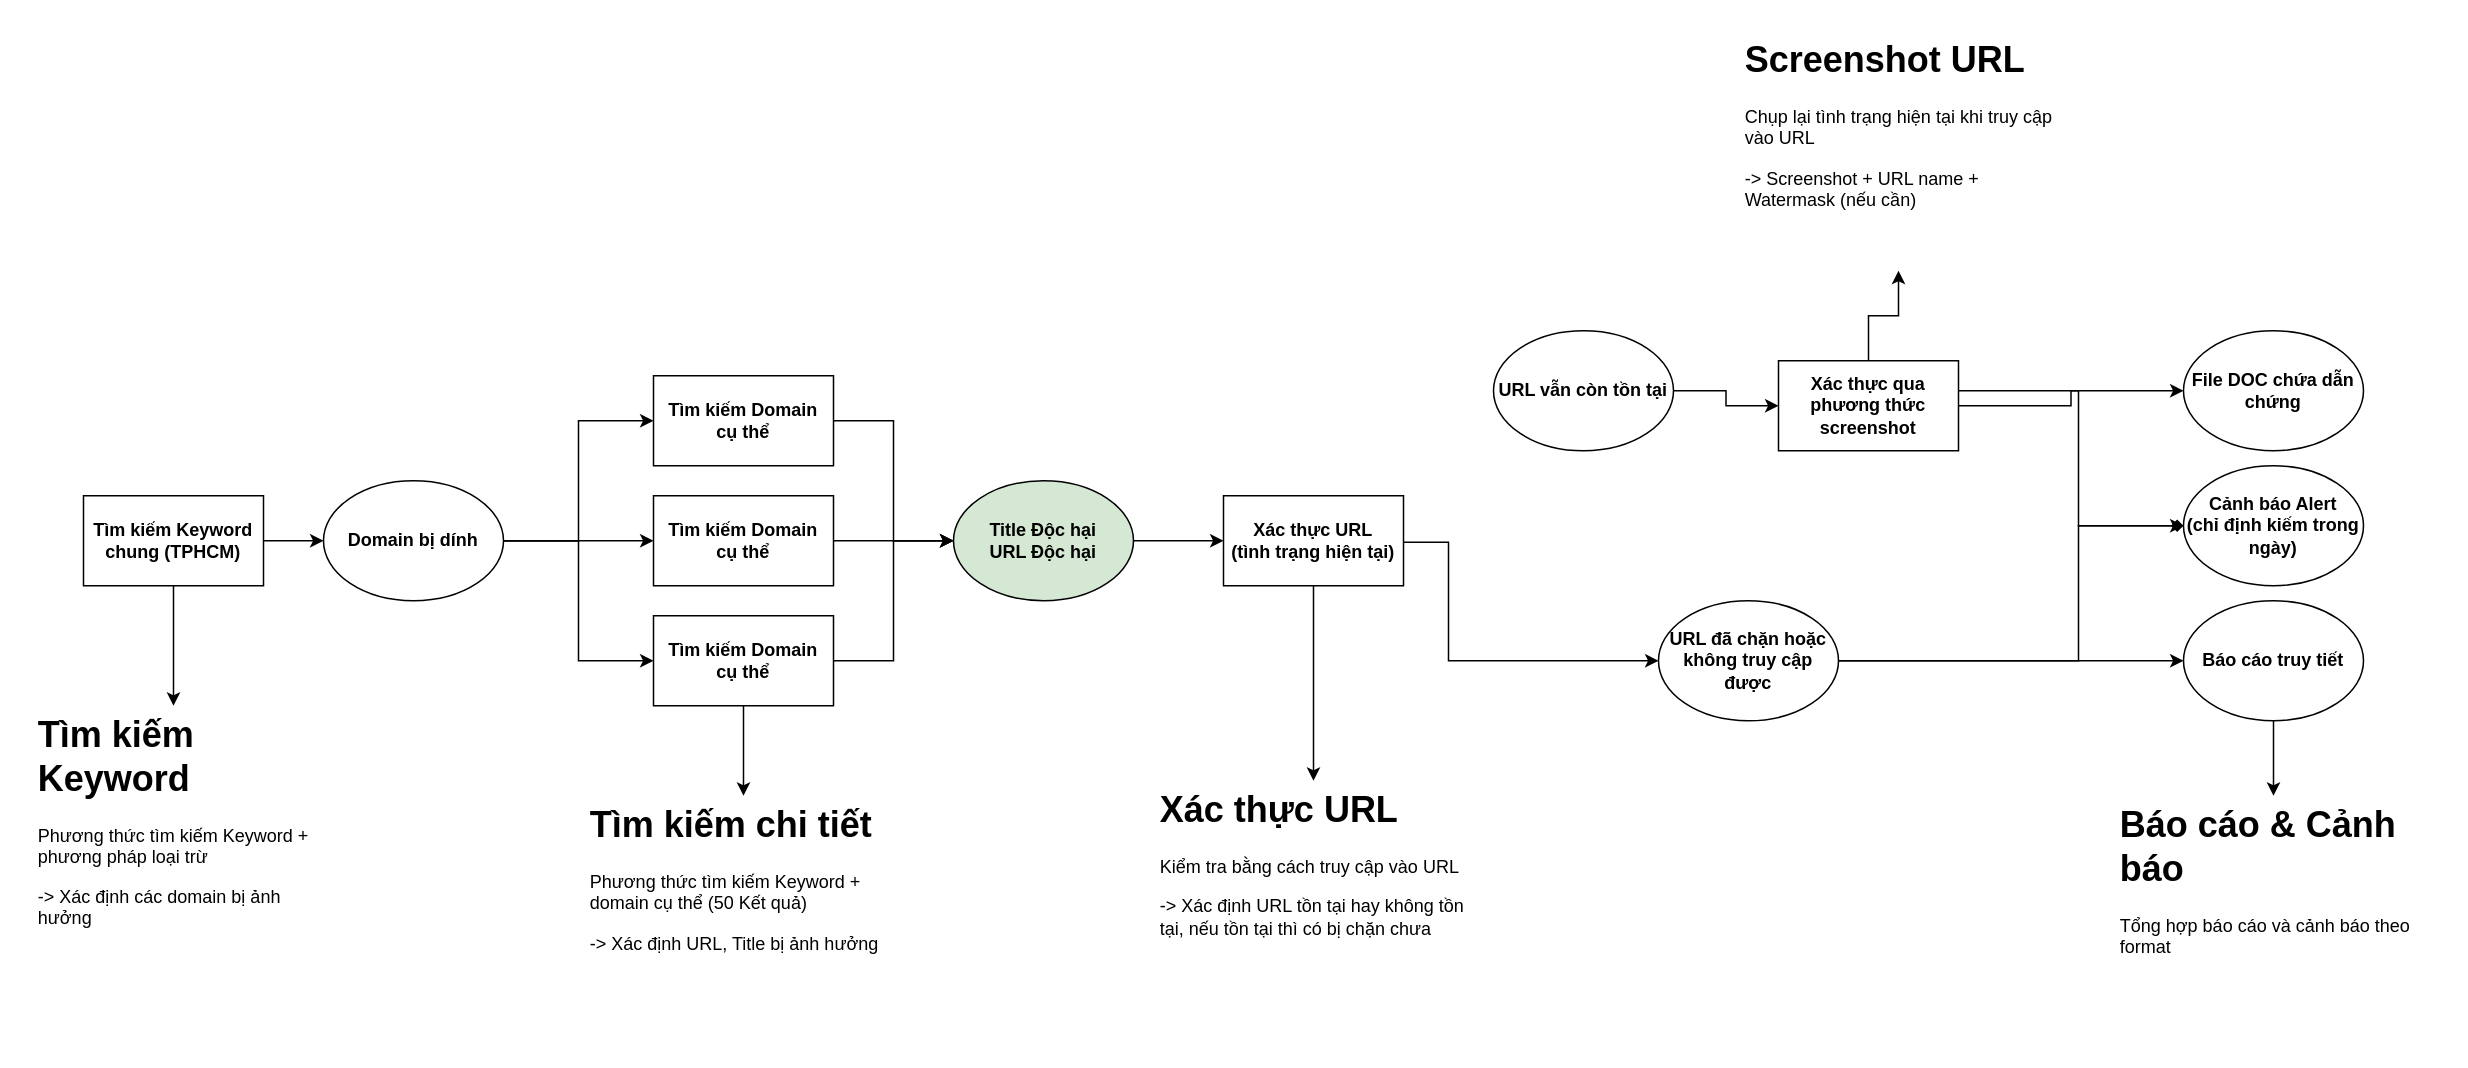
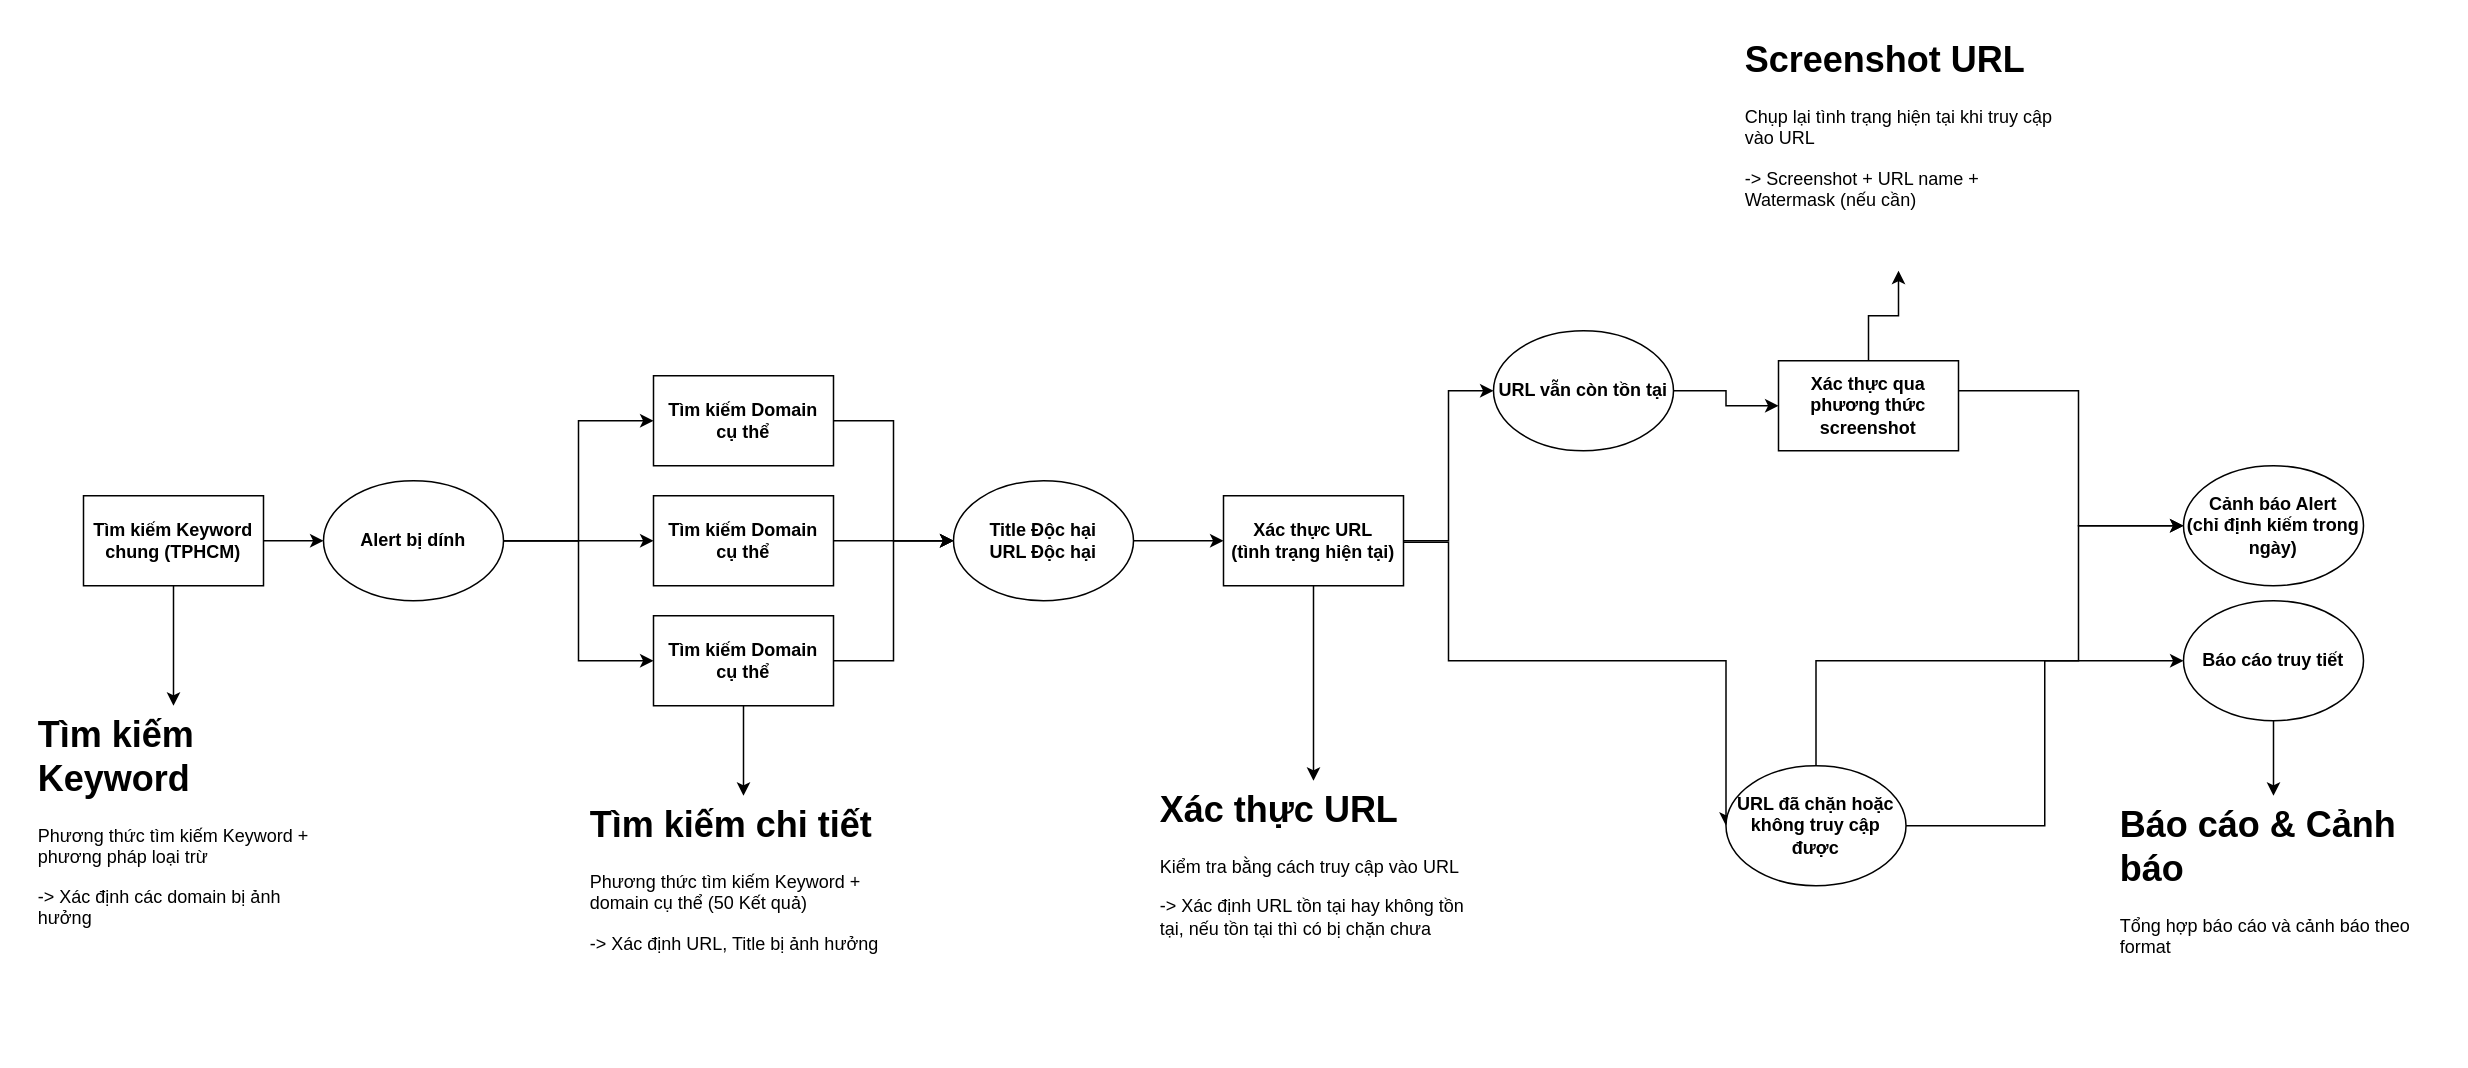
node "File DOC chứa dẫn chứng": removed
edge "Xác thực qua phương thức screenshot" -> "Cảnh báo Alert (chỉ định kiếm trong ngày)": arrowhead diamond -> classic
edge "Xác thực qua phương thức screenshot" -> "File DOC chứa dẫn chứng": removed
edge "Xác thực URL (tình trạng hiện tại)" -> "URL vẫn còn tồn tại": added
node "Domain bị dính": label "Domain bị dính" -> "Alert bị dính"
node "Title Độc hại URL Độc hại": fillcolor #d5e8d4 -> #ffffff
node "URL đã chặn hoặc không truy cập được": moved (1748, 661) -> (1816, 826)
